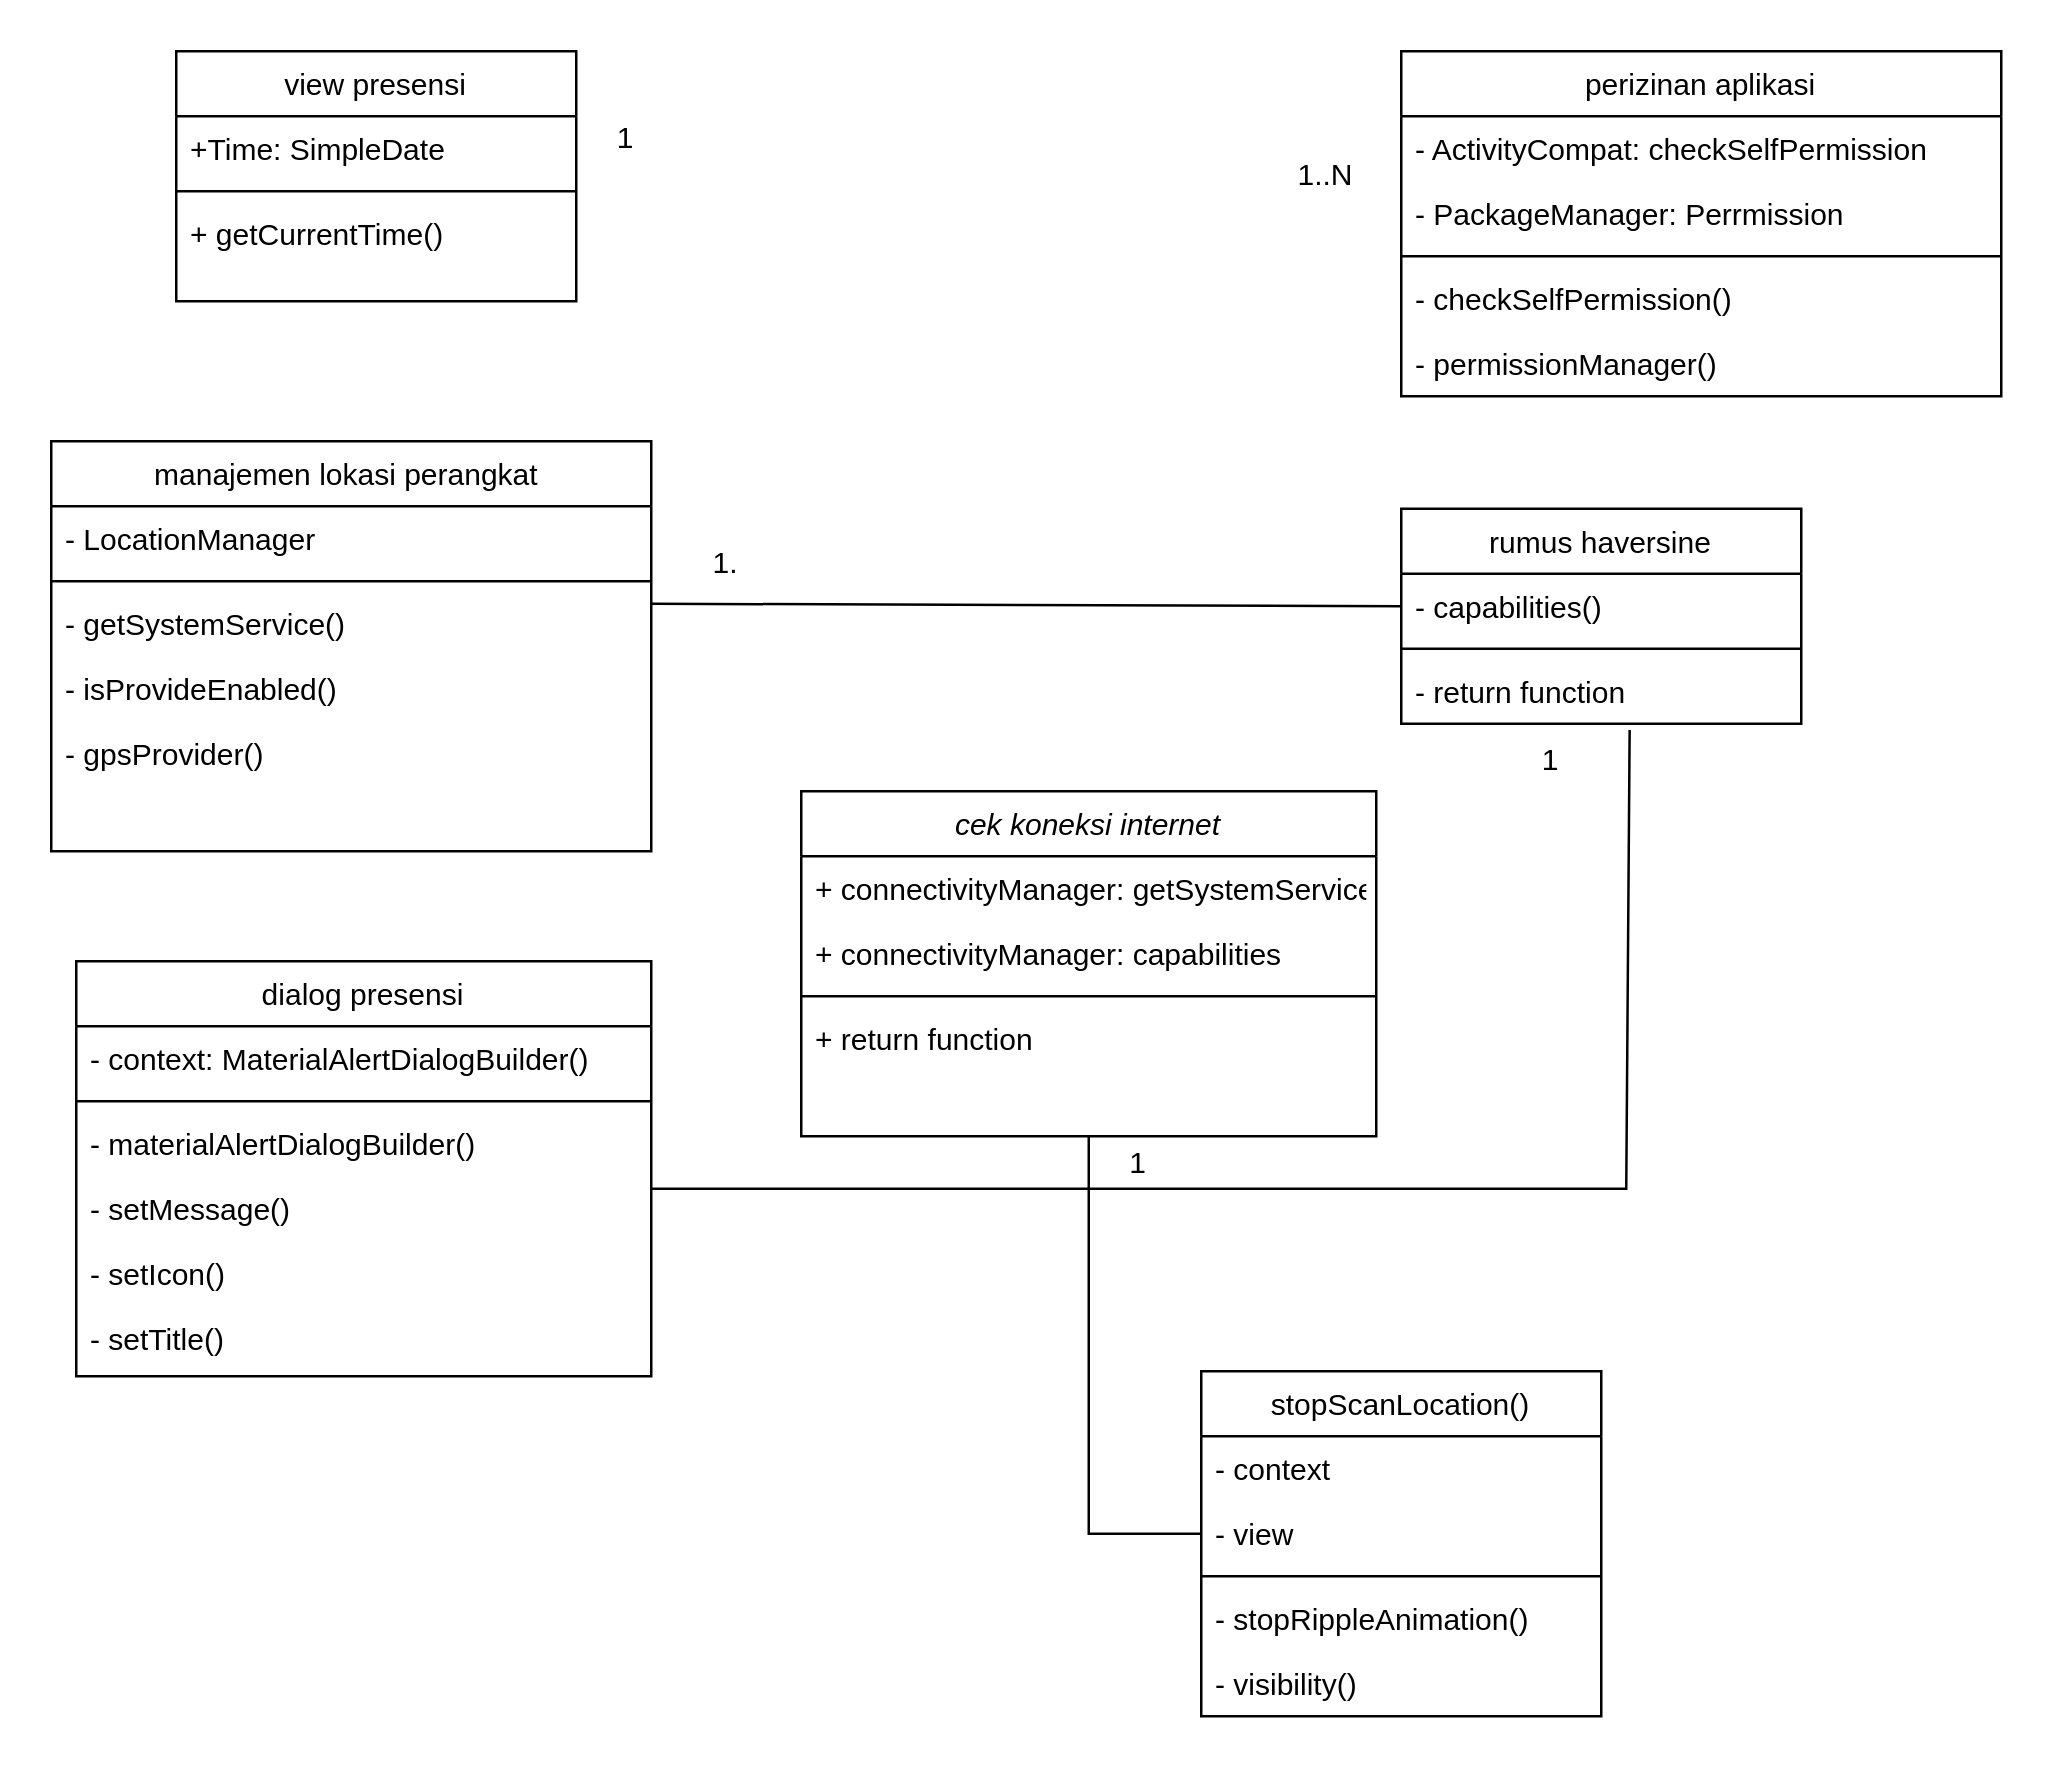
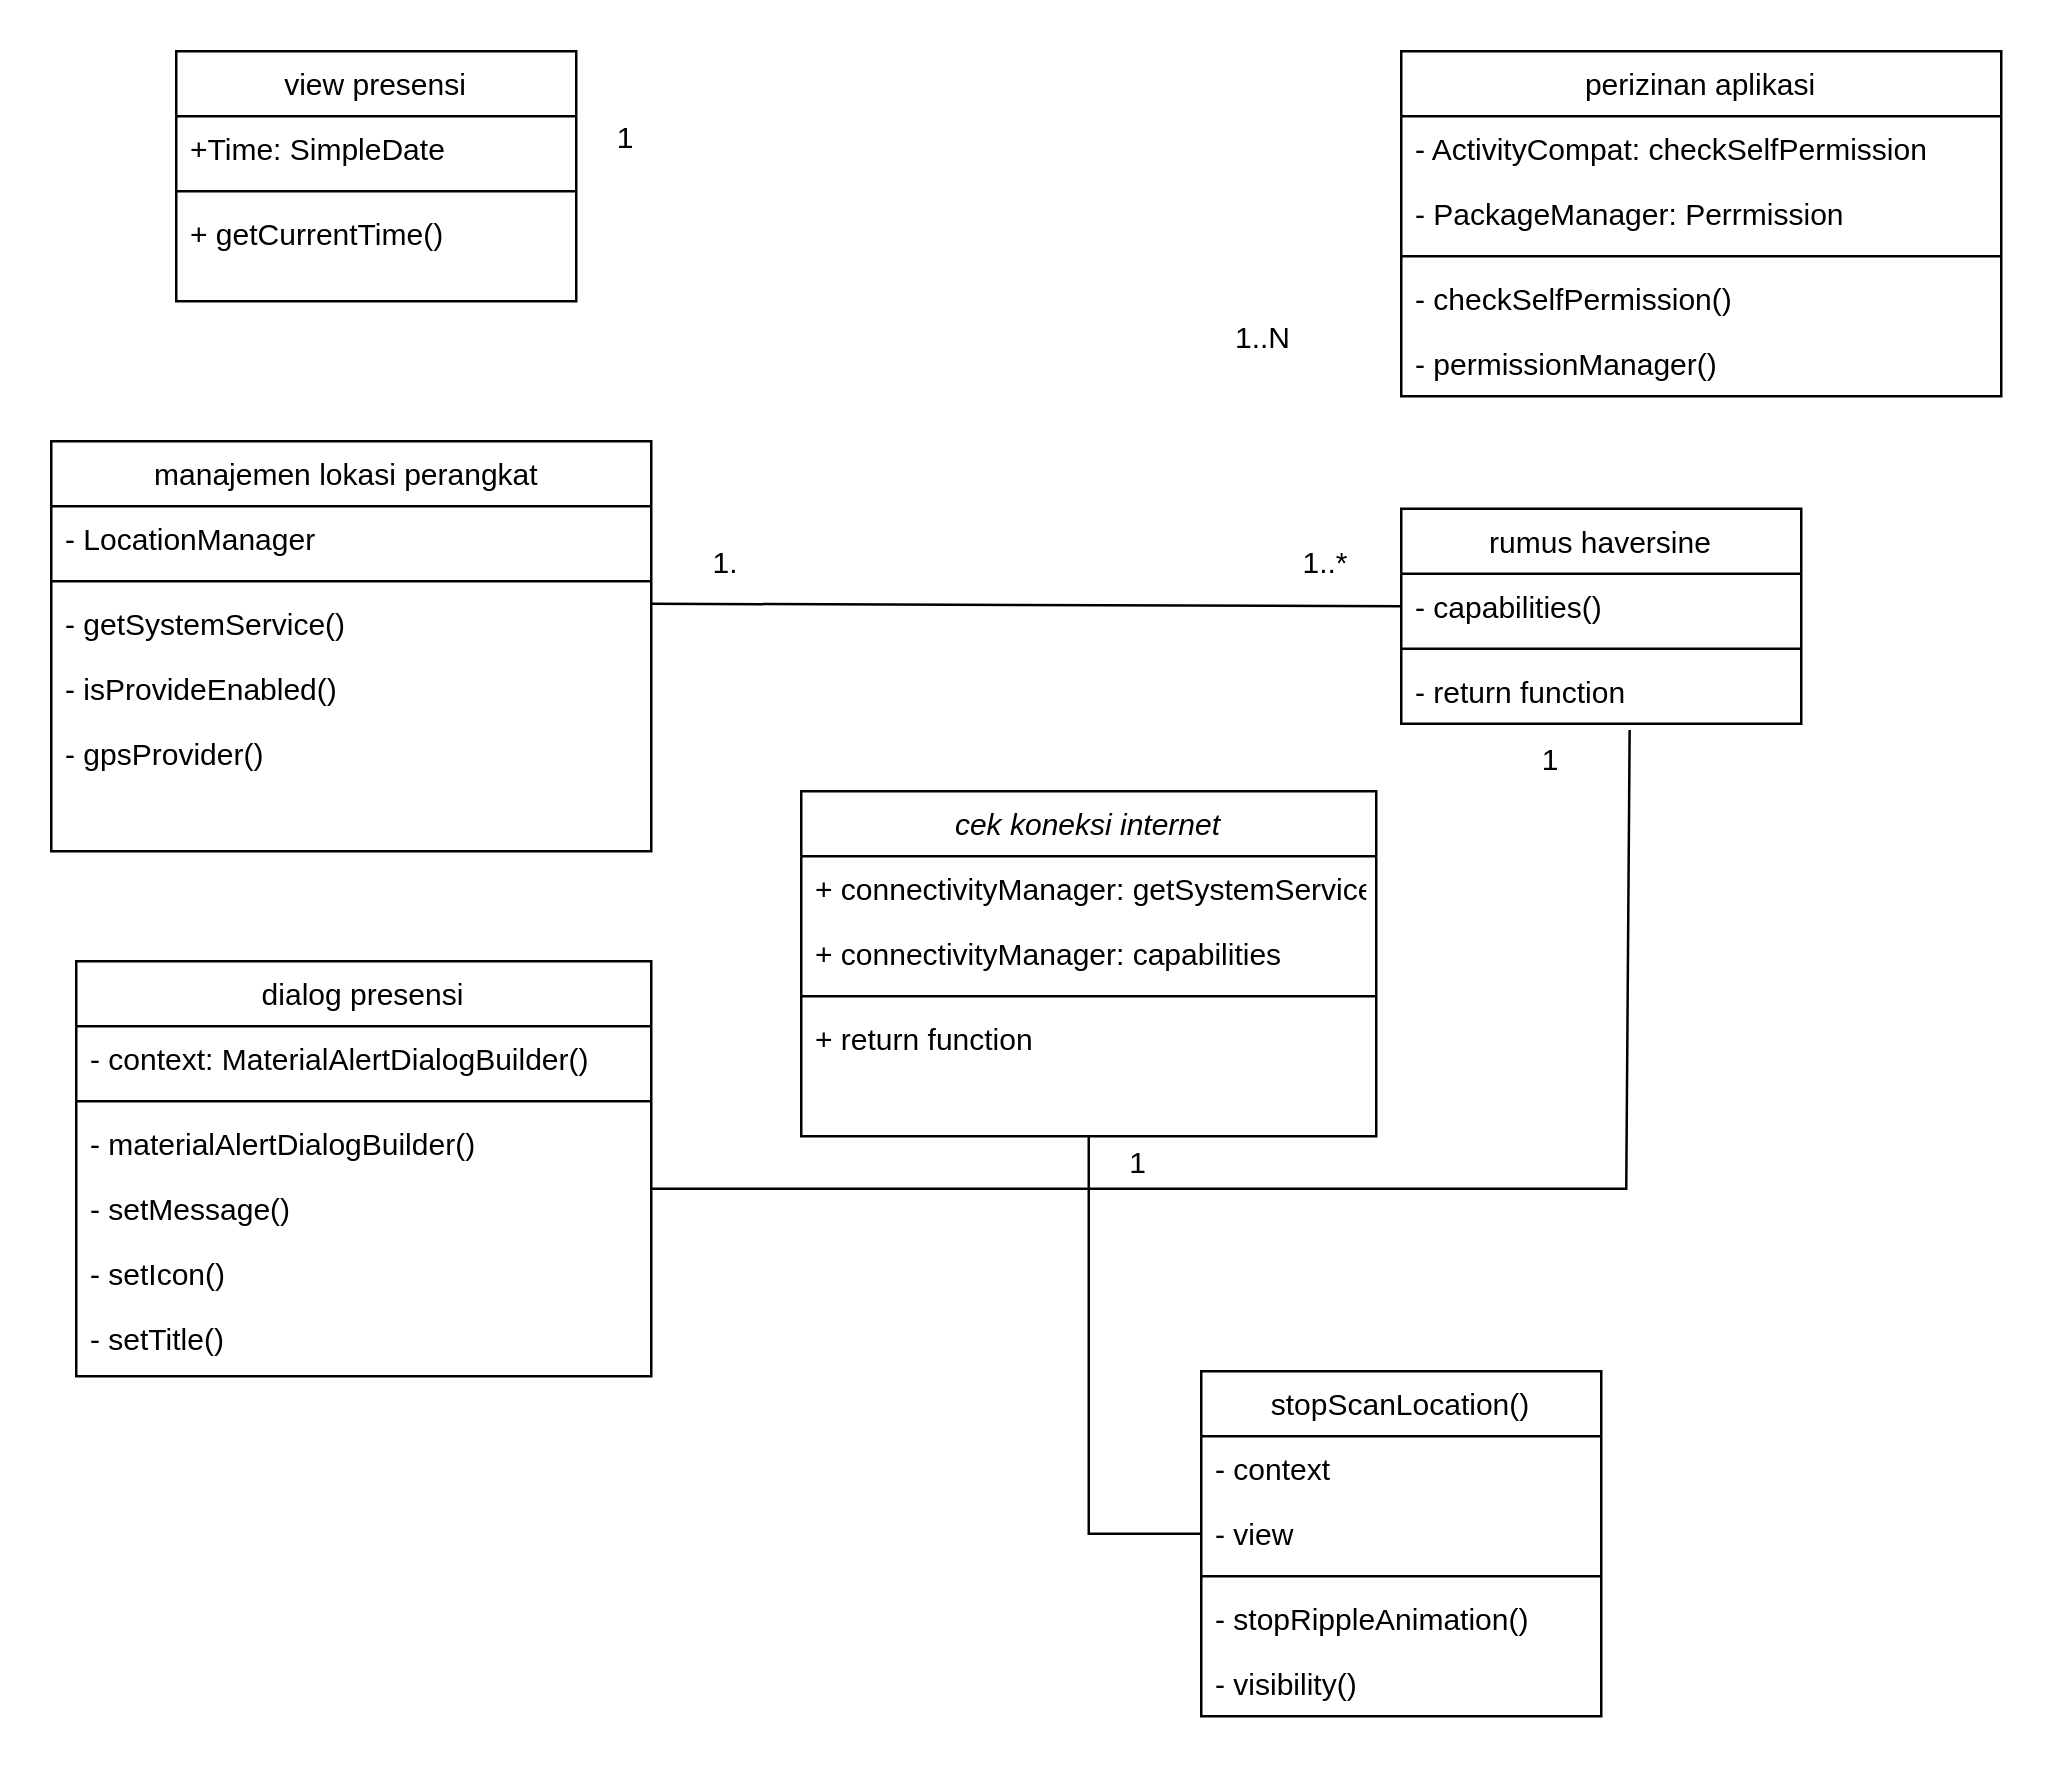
node "1..N": moved (1326, 176) -> (1264, 339)
node "1..*": added
